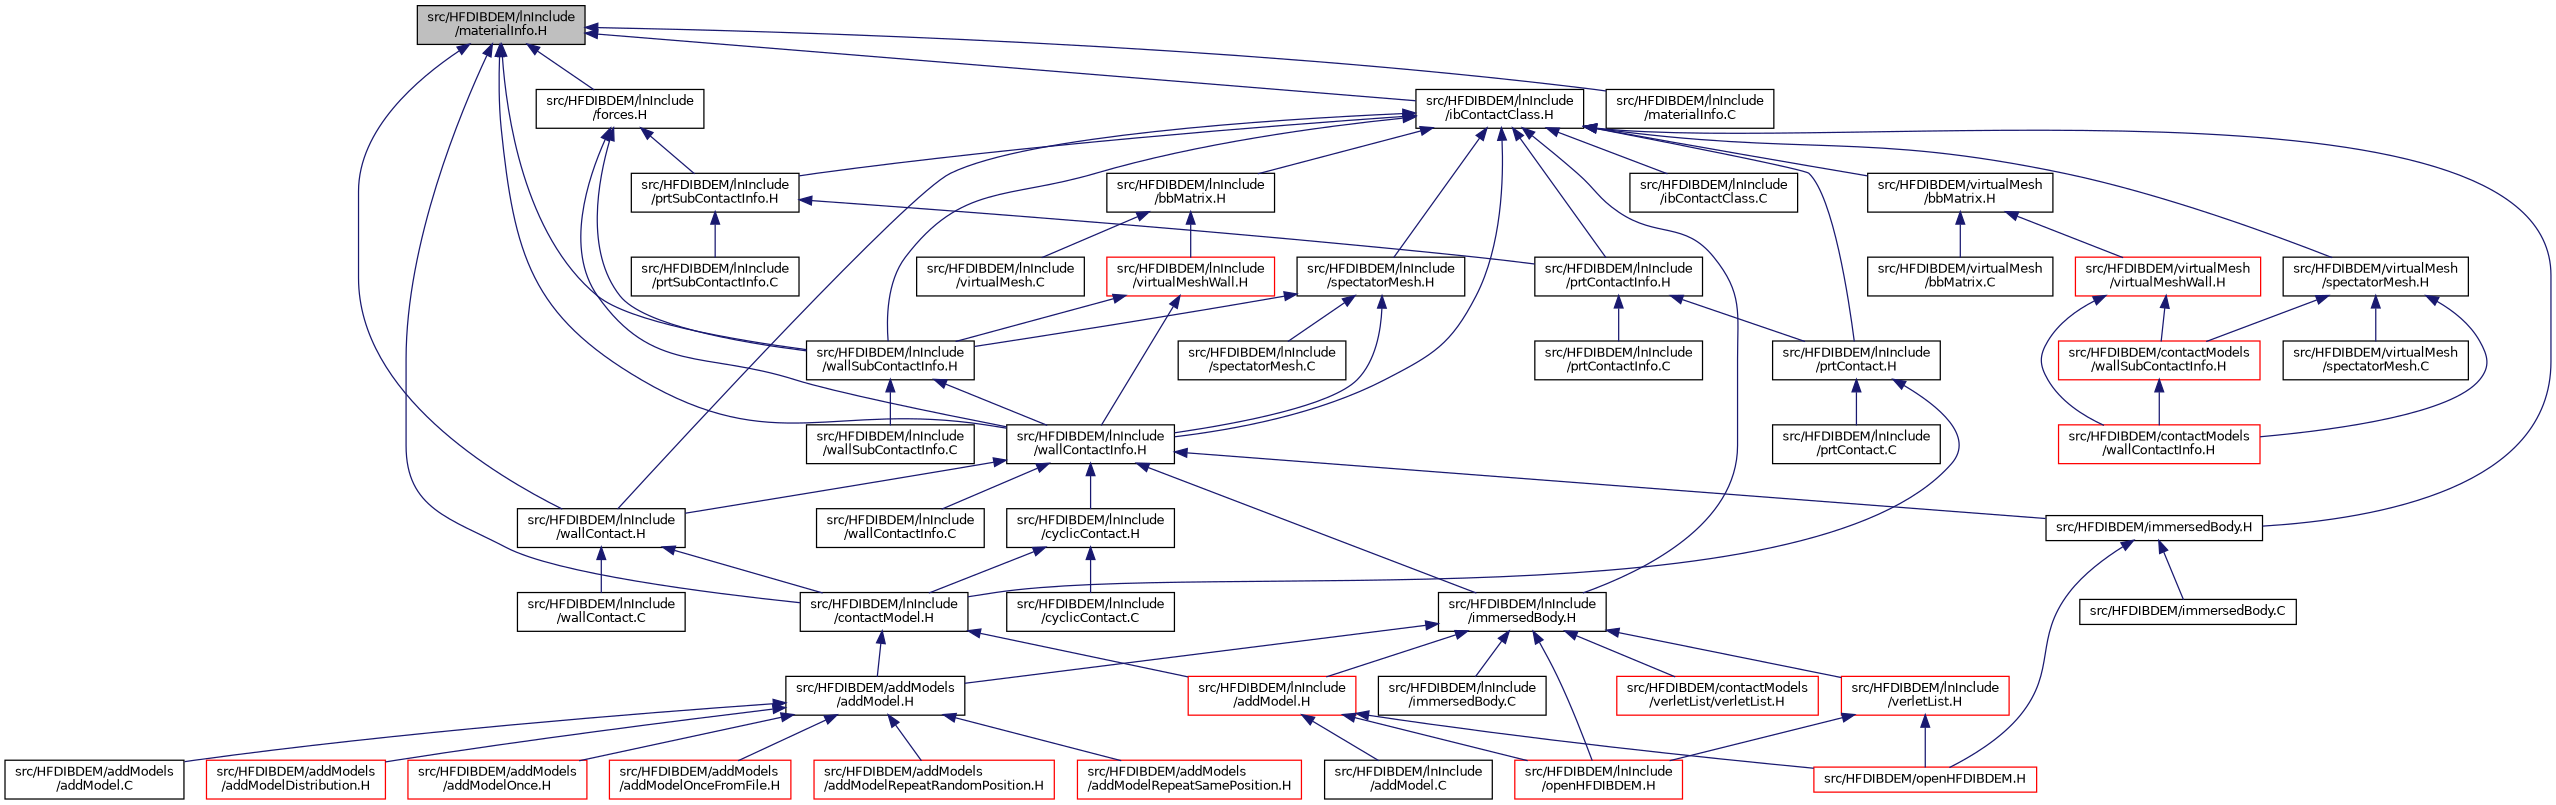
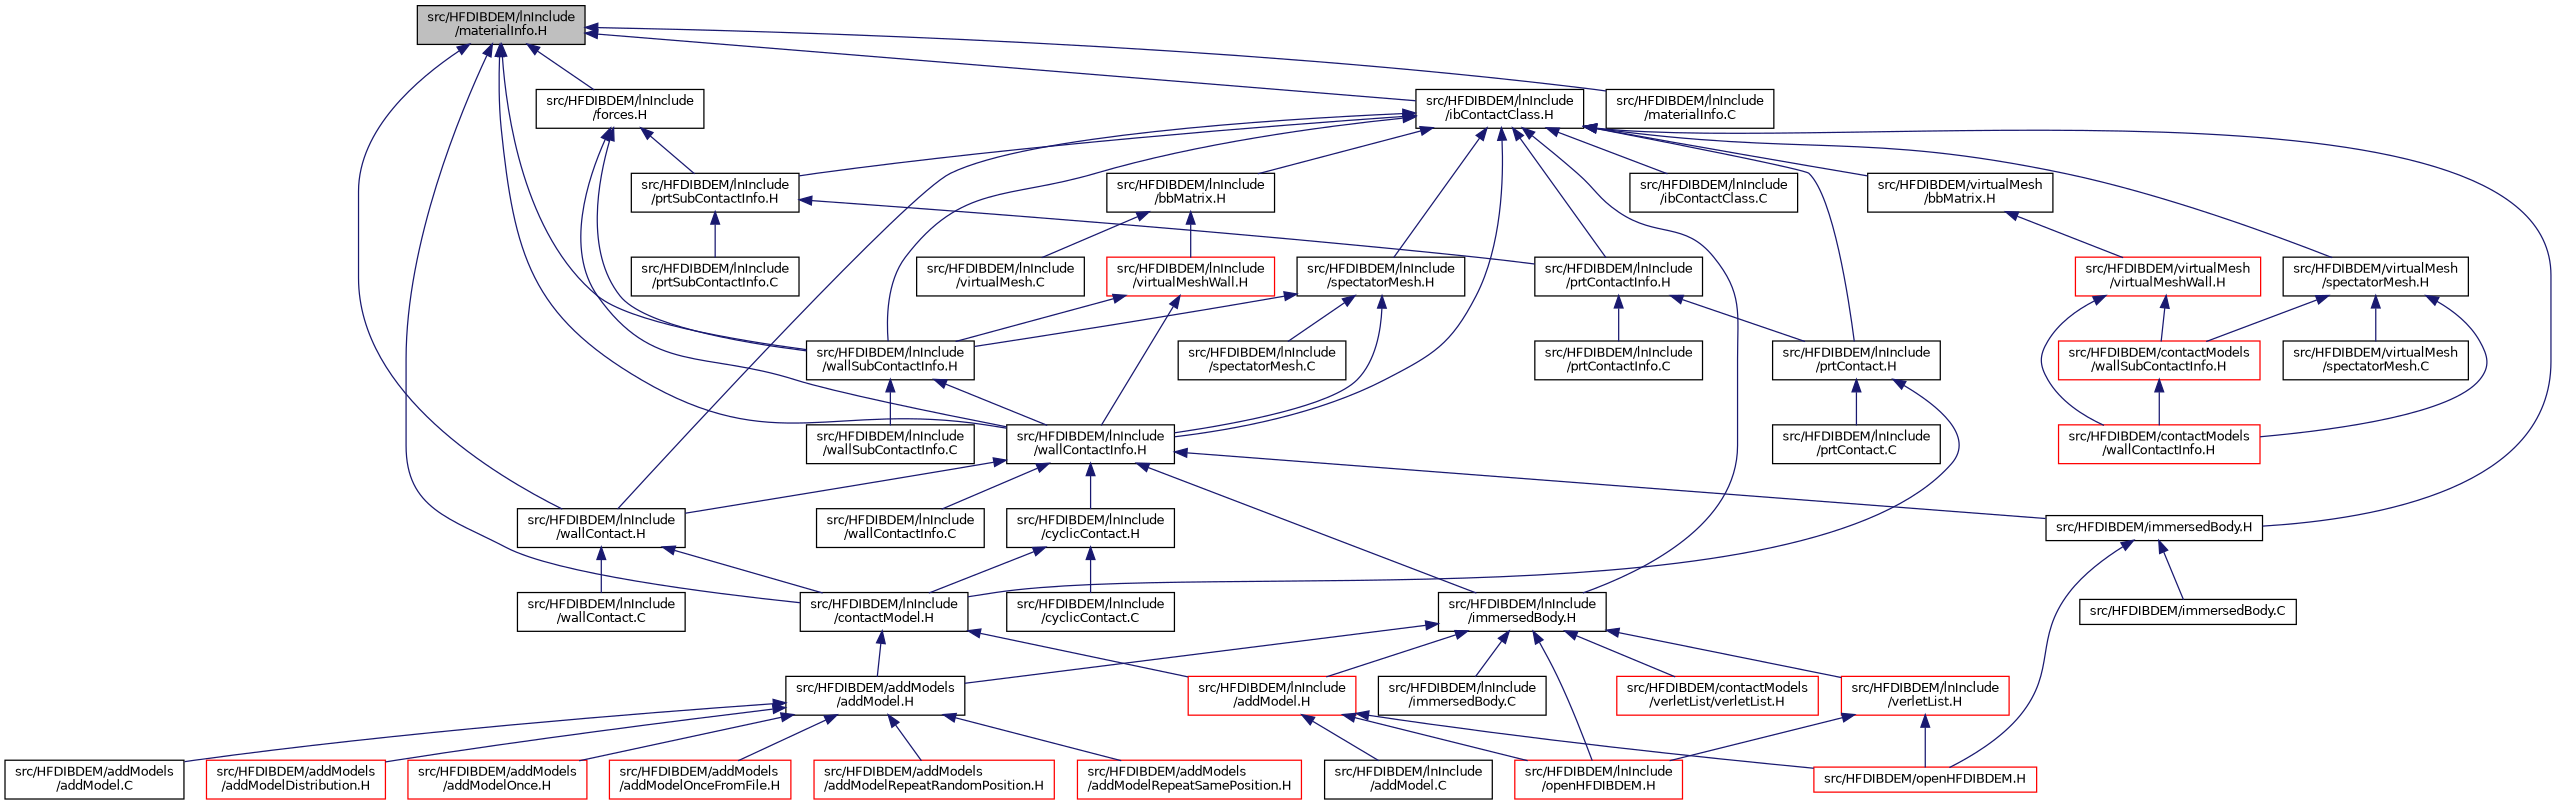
node "src/HFDIBDEM/virtualMesh /bbMatrix.C": removed
